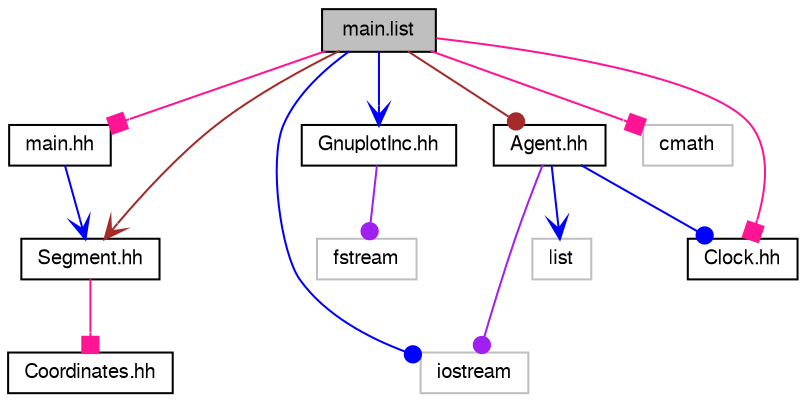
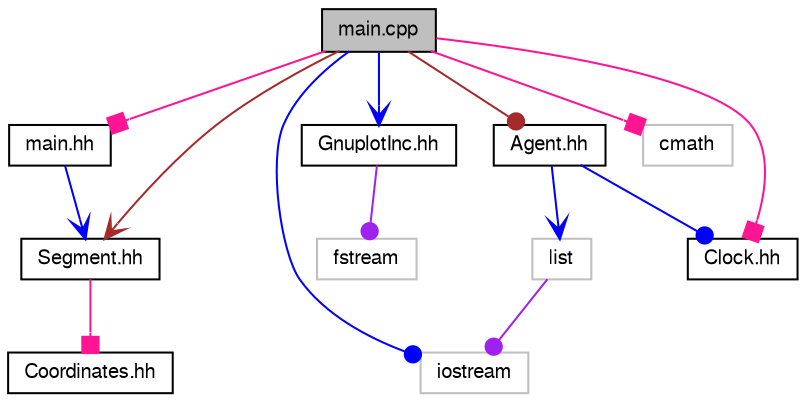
node "main.list": label "main.list" -> "main.cpp"
edge "Agent.hh" -> "iostream": now "list" -> "iostream"
